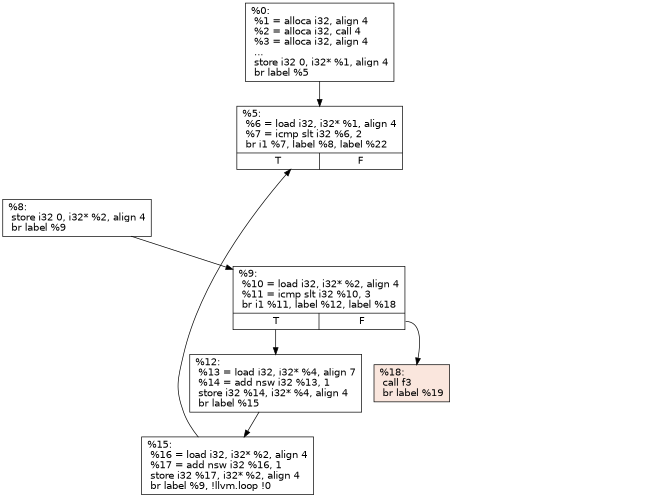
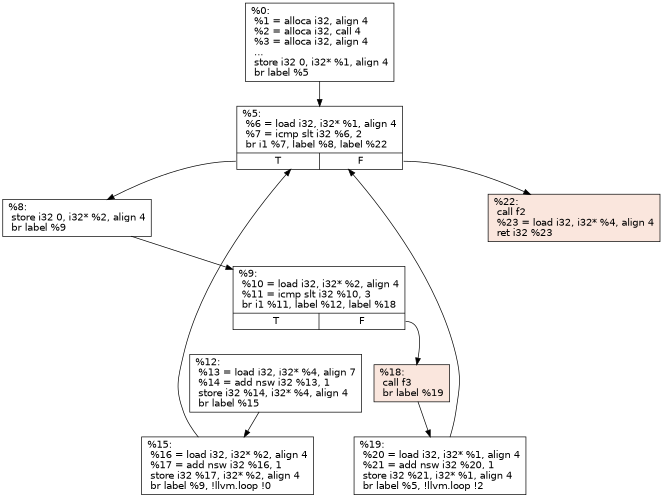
edge "%5:" -> "%8:": added
node "%22:": added
edge "%9:" -> "%12:": removed
node "%19:": added
